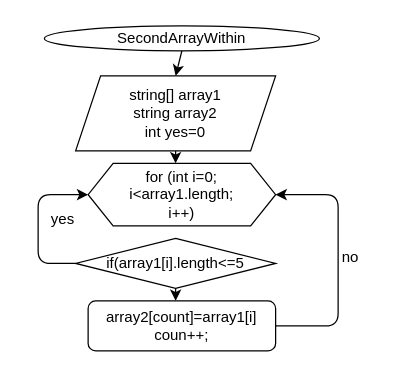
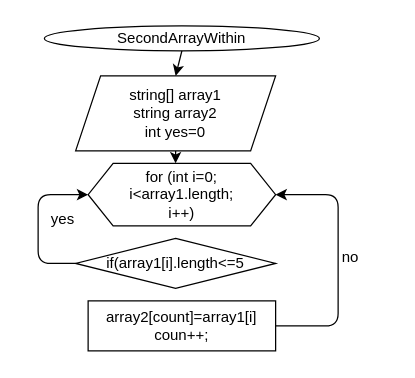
edge "if(array1[i].length<=5" -> "array2[count]=array1[i] coun++;": removed
node "array2[count]=array1[i] coun++;": shape rounded rectangle -> rectangle
